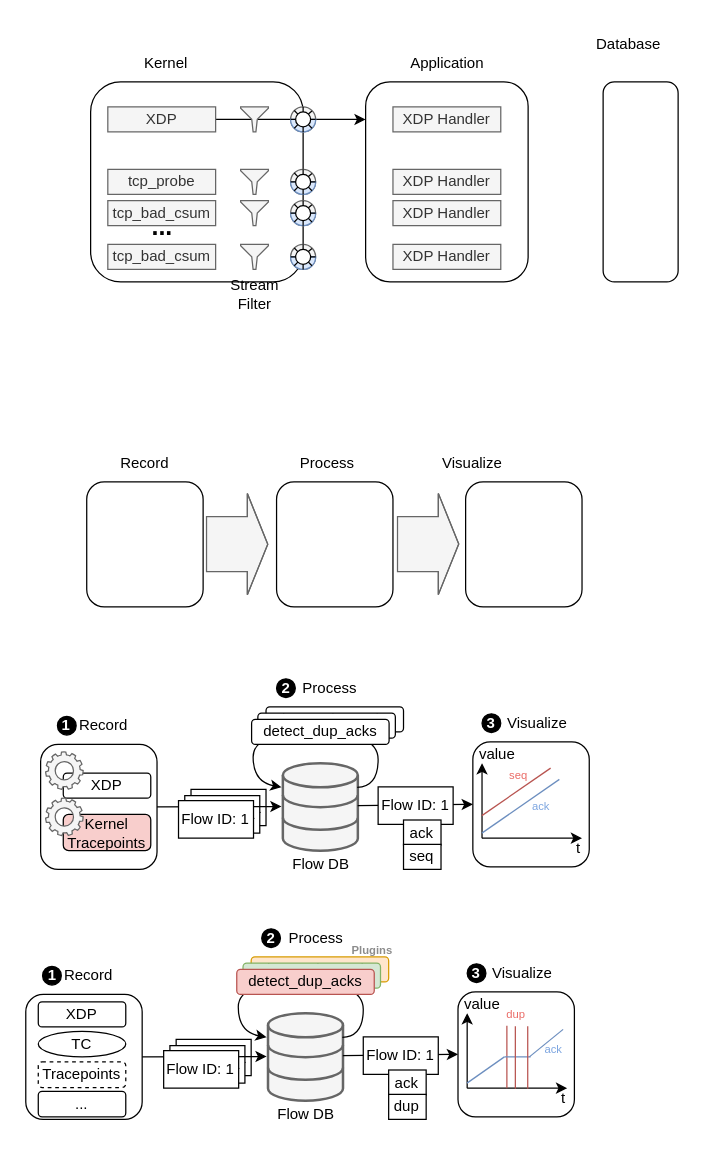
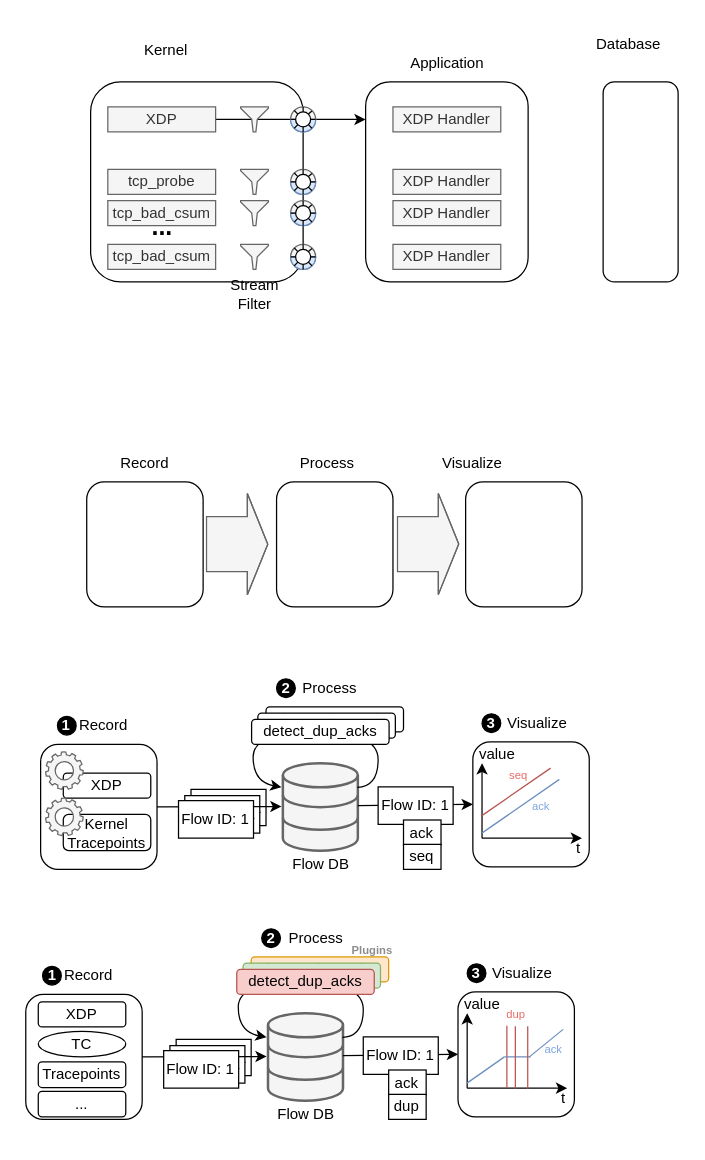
node "Kernel": moved (166, 63) -> (166, 51)
node "Kernel Tracepoints": fillcolor #f8cecc -> #ffffff
node "Tracepoints": style dashed -> solid
